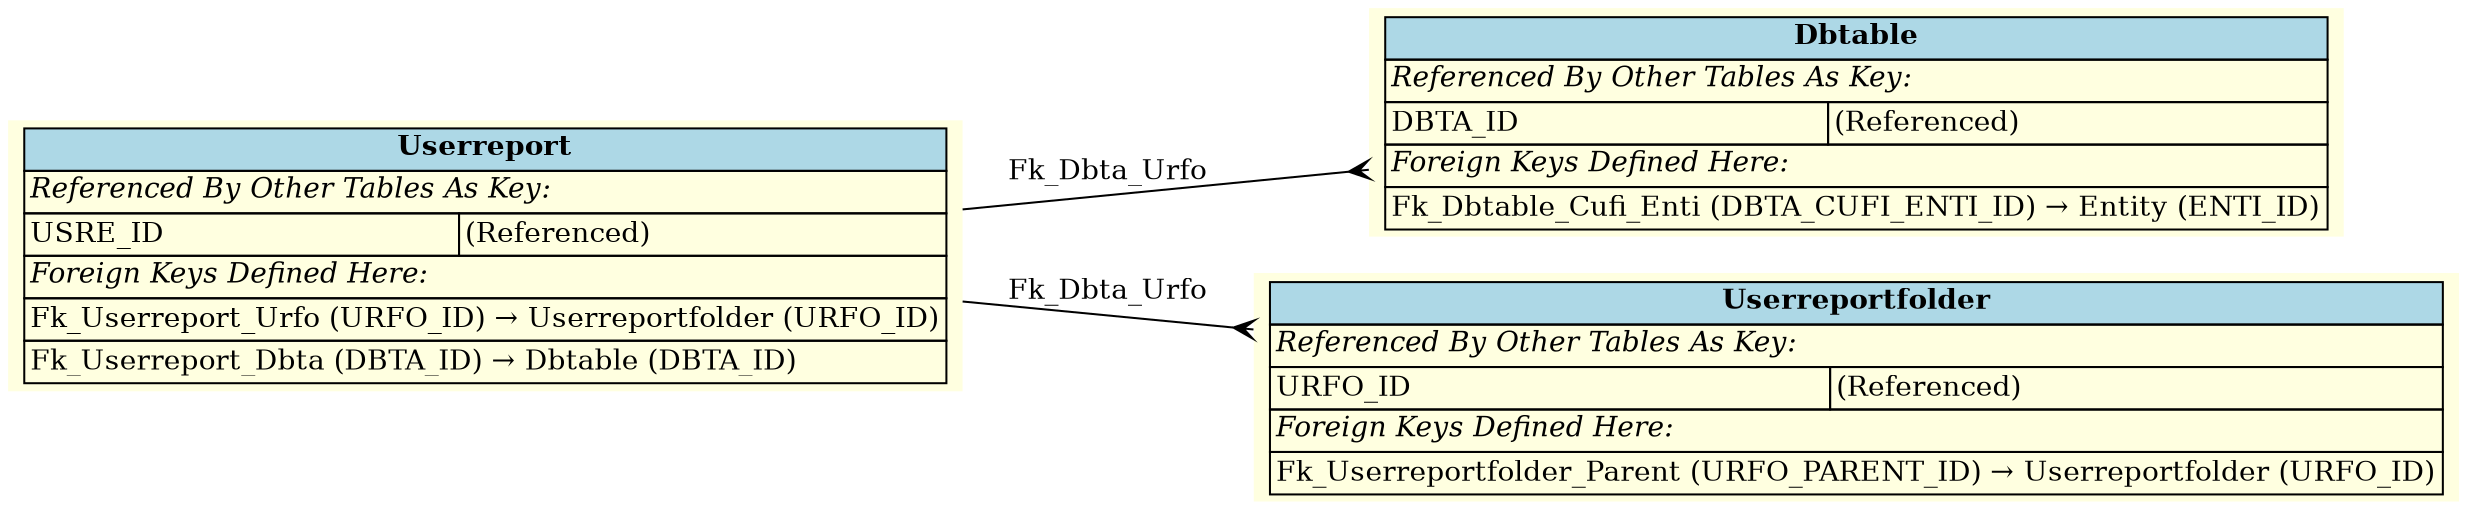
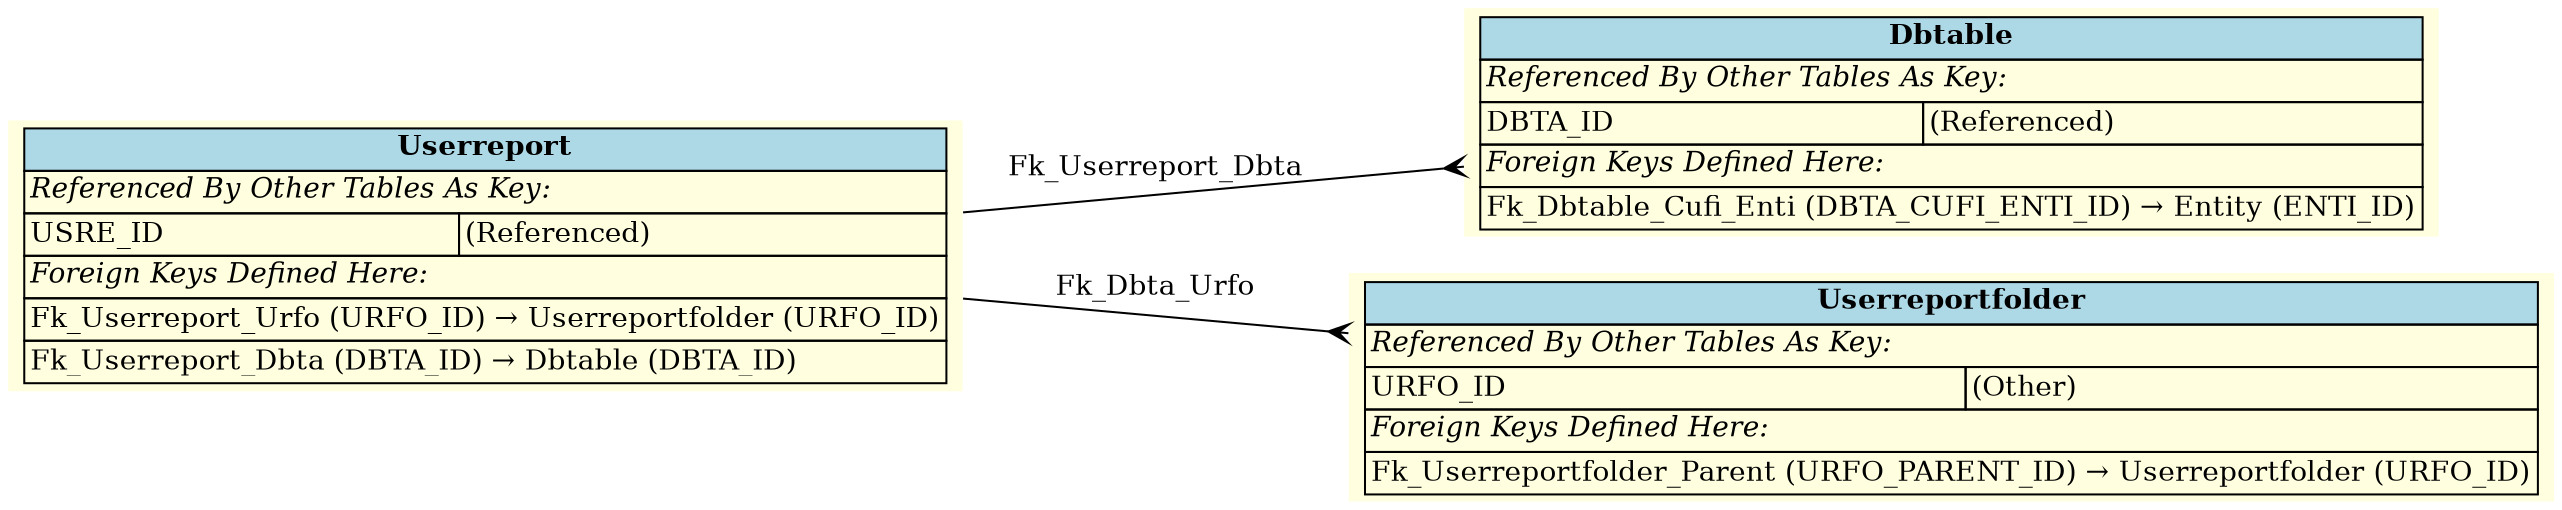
edge "Dbtable" -- "Userreport": label " Fk_Dbta_Urfo " -> " Fk_Userreport_Dbta "
node "Userreportfolder": text "(Referenced)" -> "(Other)"
